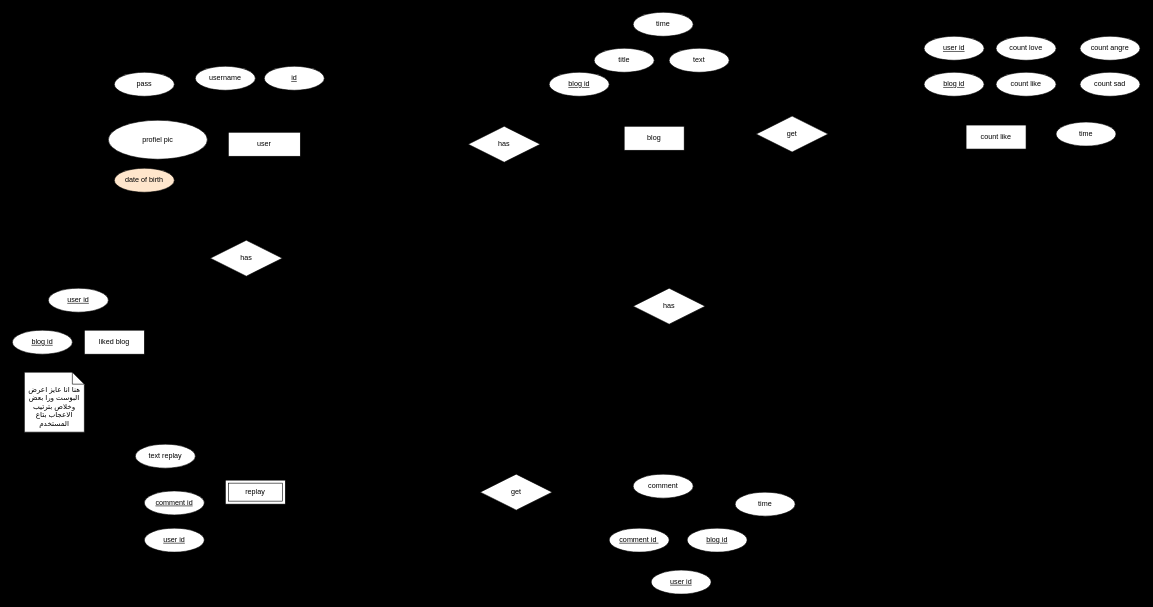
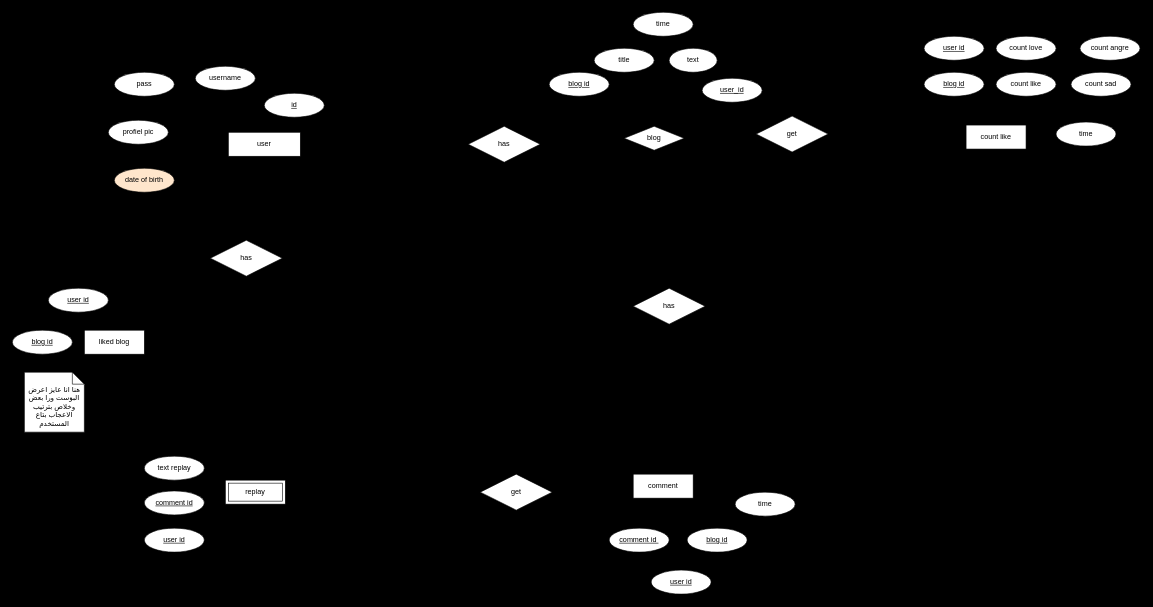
node "text": size 60x24 -> 48x24
node "id": moved (294, 78) -> (294, 105)
node "count sad": moved (1110, 84) -> (1101, 84)
node "user_id": added
node "blog": shape rectangle -> diamond
node "profiel pic": size 99x39 -> 60x24
node "text replay": moved (165, 456) -> (174, 468)
node "comment": shape ellipse -> rectangle
